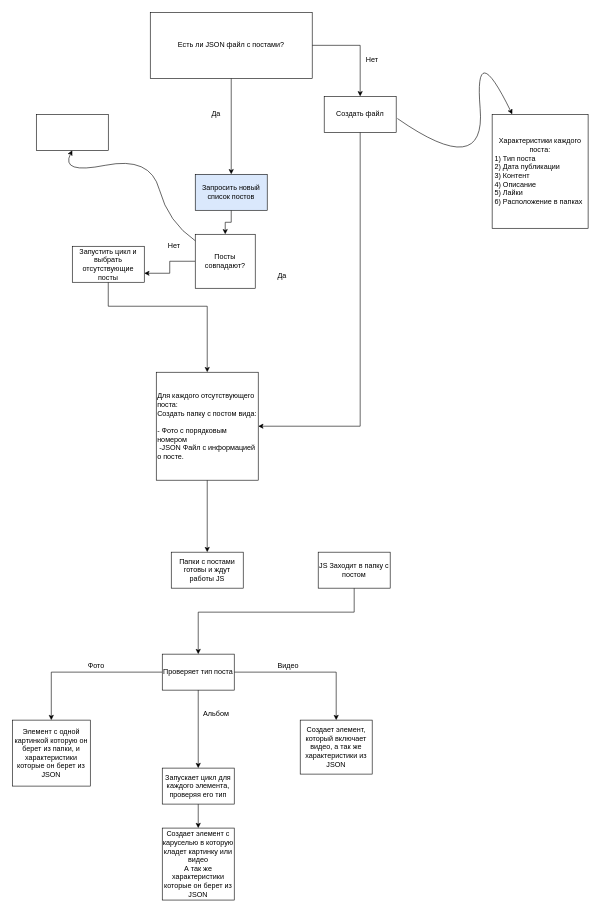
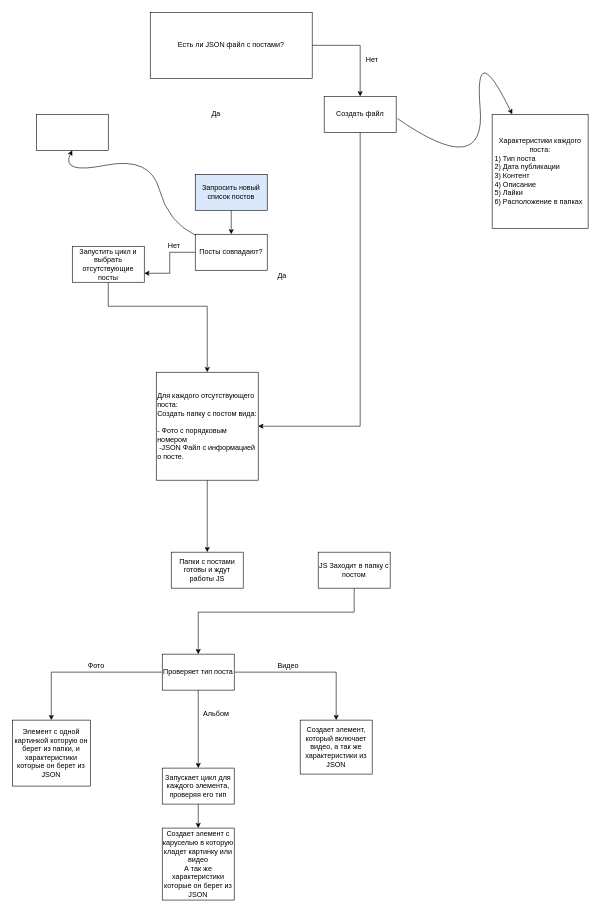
edge "Есть ли JSON файл с постами?" -> "Запросить новый список постов": removed
node "Посты совпадают?": size 60x54 -> 72x36
